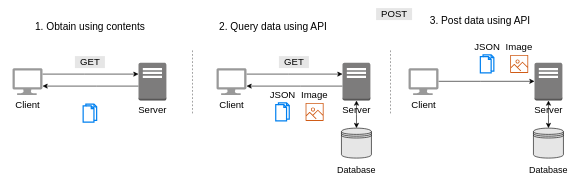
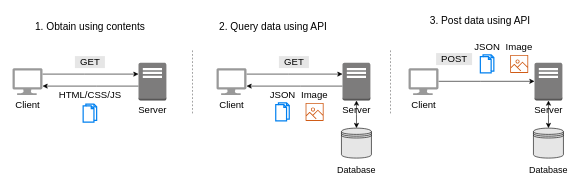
node "POST": moved (394, 14) -> (454, 59)
node "HTML/CSS/JS": added
